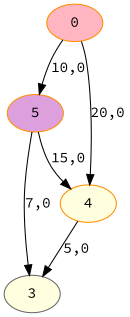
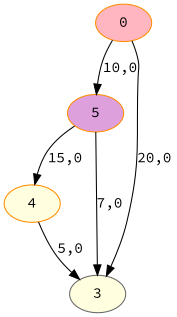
edge "0" -> "4": now "0" -> "3"
